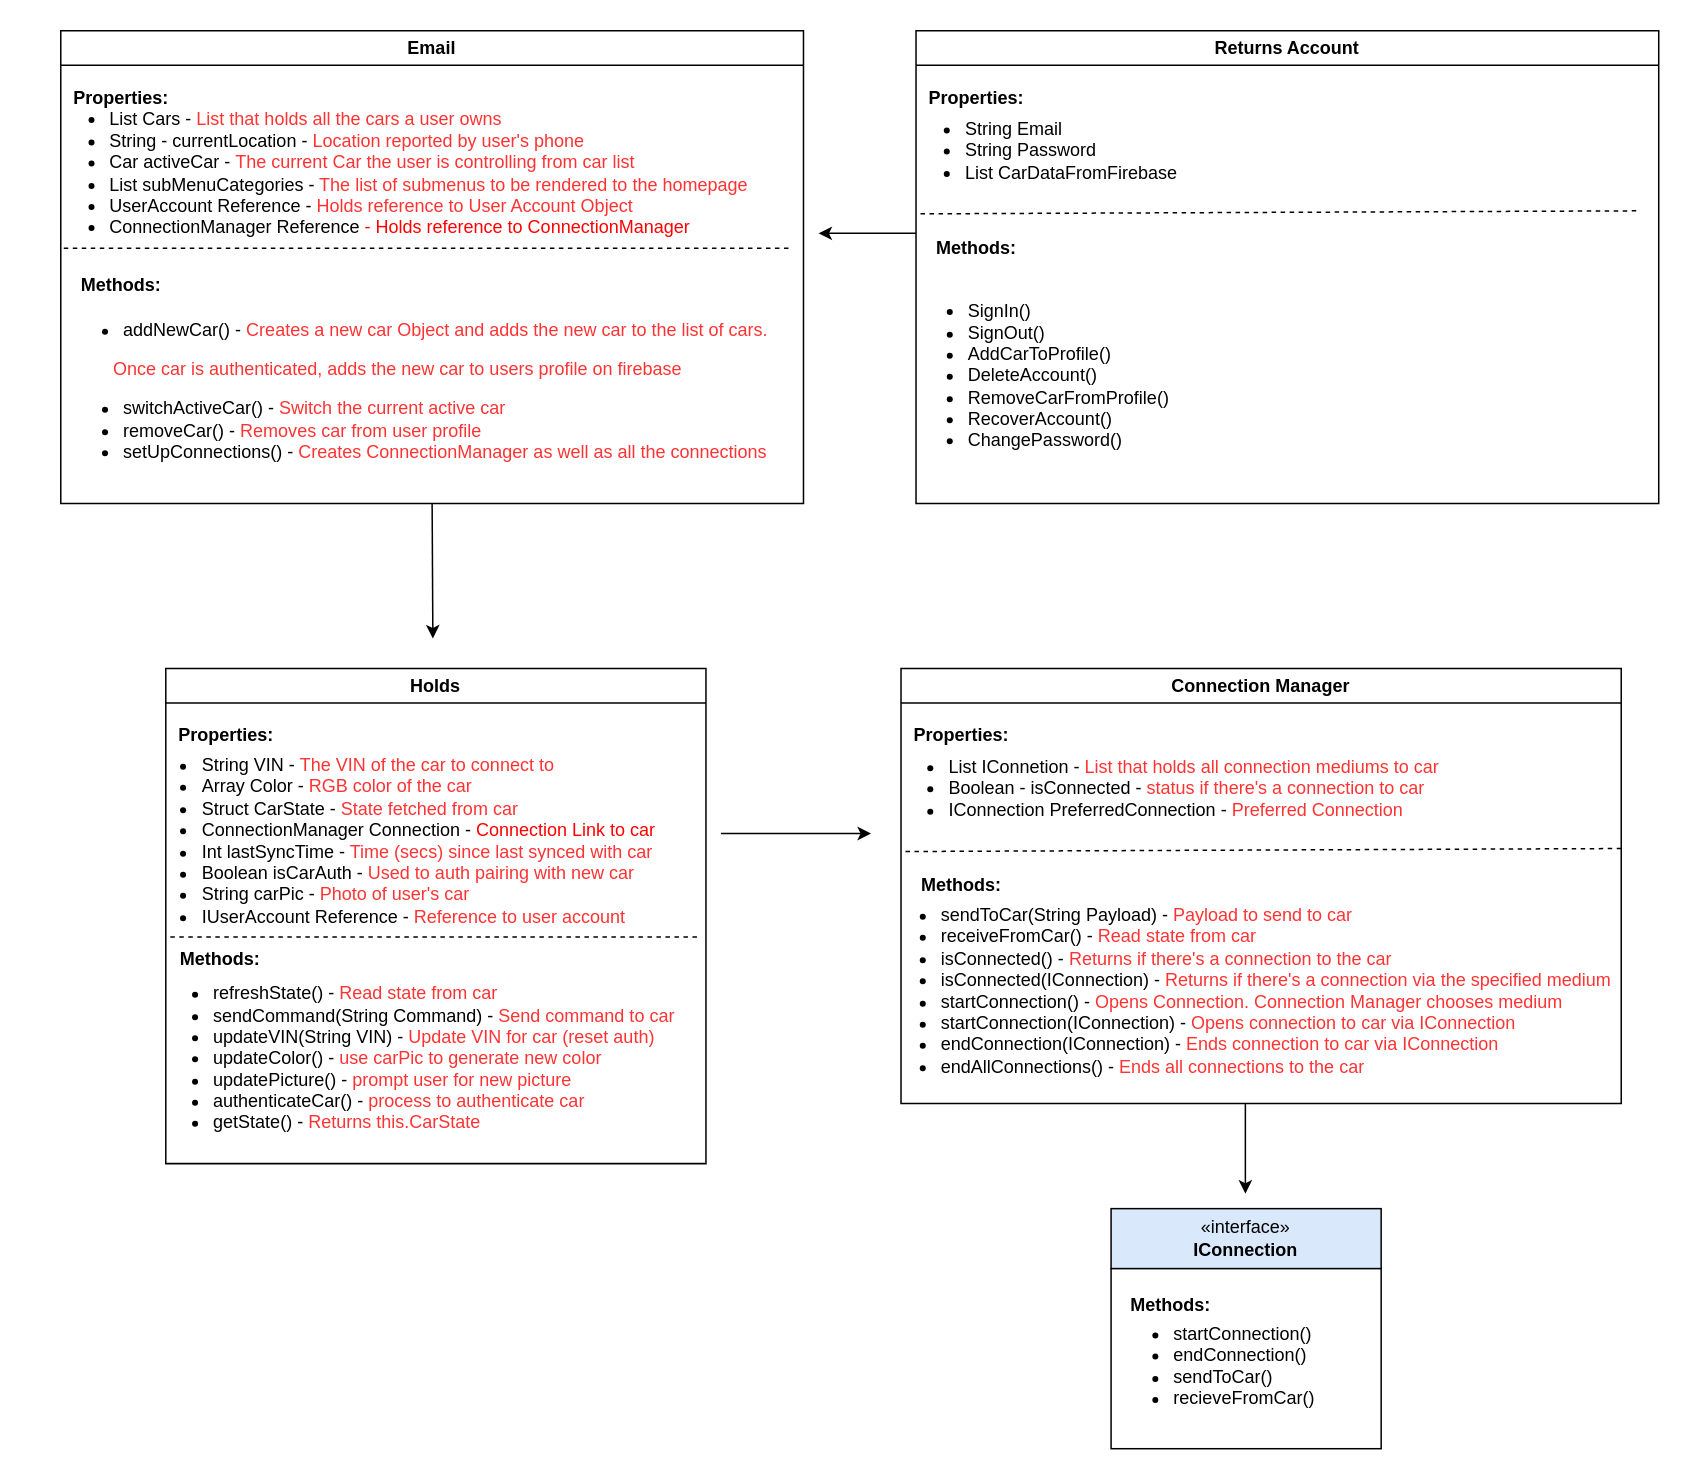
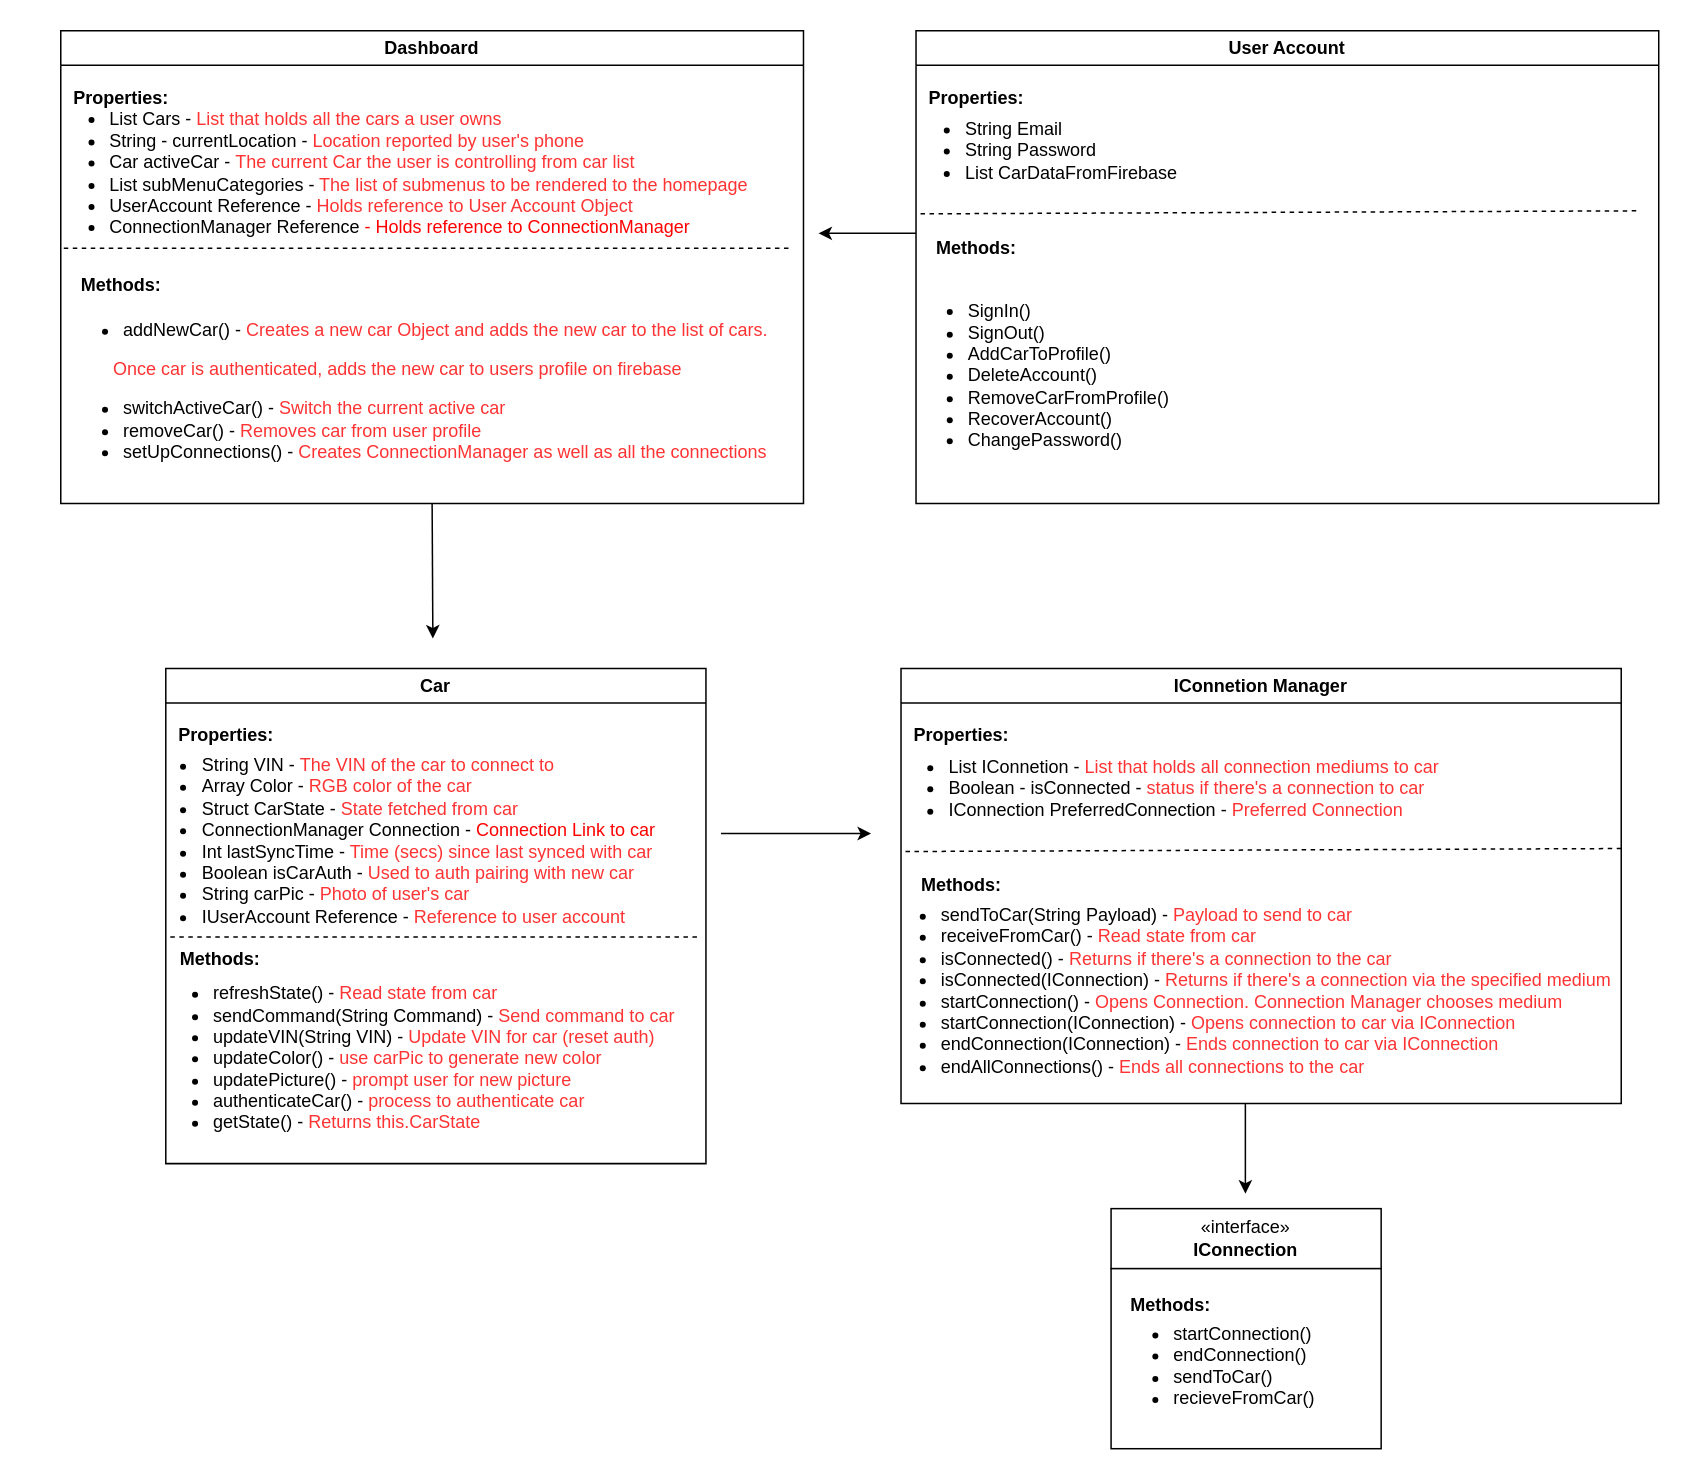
node "Email": label "Email" -> "Dashboard"
node "Returns Account": label "Returns Account" -> "User Account"
node "Holds": label "Holds" -> "Car"
node "Connection Manager": label "Connection Manager" -> "IConnetion Manager"
node "«interface» IConnection": fillcolor #dae8fc -> #ffffff
